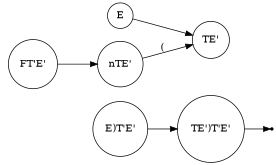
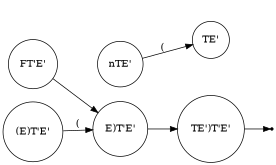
node "E": removed
edge "FT'E'" -> "nTE'": now "FT'E'" -> "E)T'E'"
node "(E)T'E'": added
